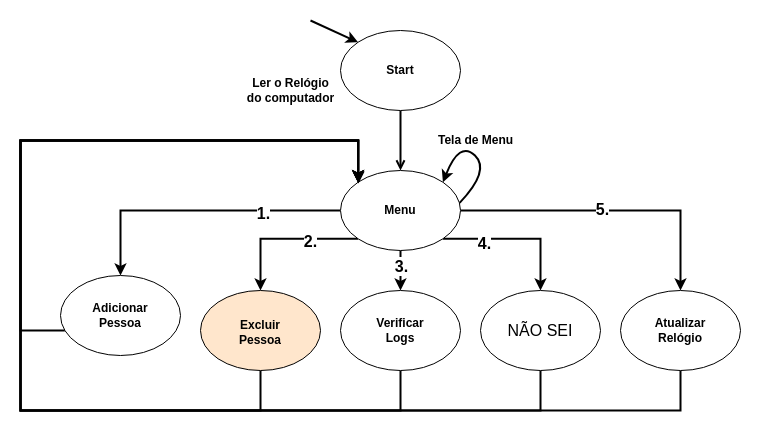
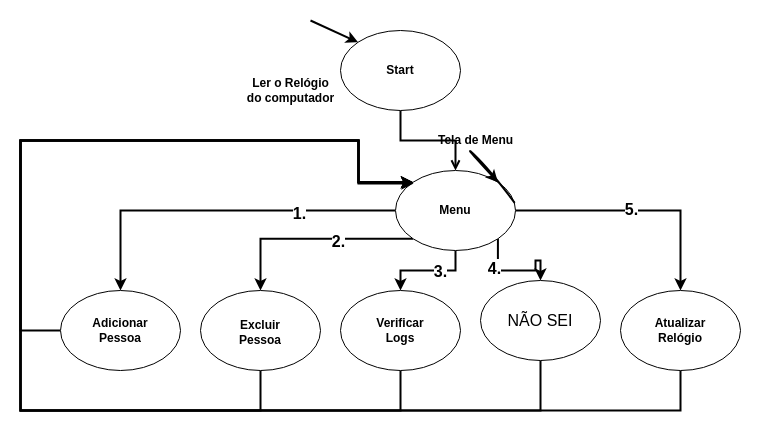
node "Menu": moved (401, 211) -> (456, 211)
node "Adicionar Pessoa": moved (121, 316) -> (121, 331)
node "Excluir Pessoa": fillcolor #ffe6cc -> #ffffff
node "NÃO SEI": moved (541, 331) -> (541, 321)
